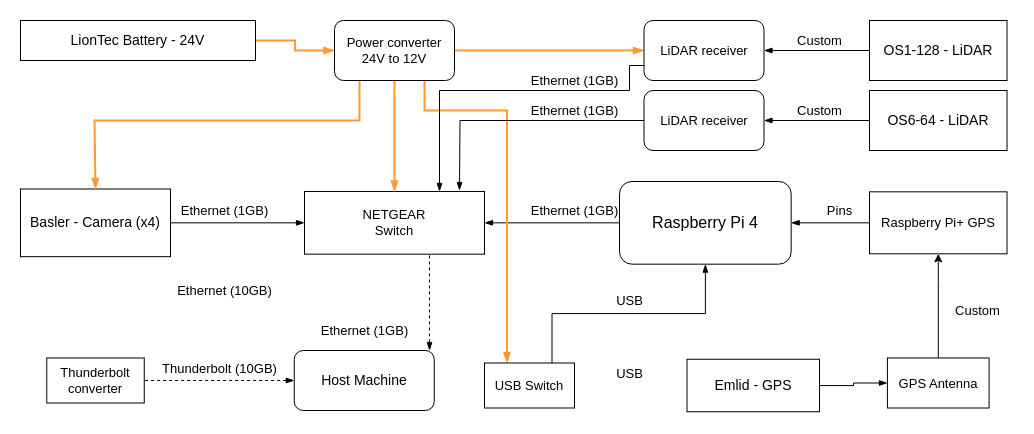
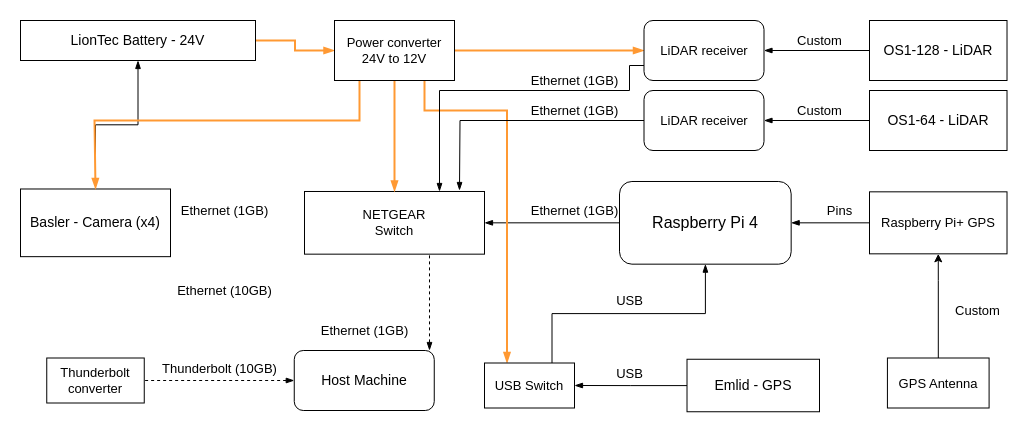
node "Power converter 24V to 12V": shape rounded rectangle -> rectangle
node "OS6-64 - LiDAR": label "OS6-64 - LiDAR" -> "OS1-64 - LiDAR"
edge "Basler - Camera (x4)" -> "NETGEAR Switch": now "Basler - Camera (x4)" -> "LionTec Battery - 24V"
edge "Emlid - GPS" -> "GPS Antenna": now "Emlid - GPS" -> "USB Switch"
